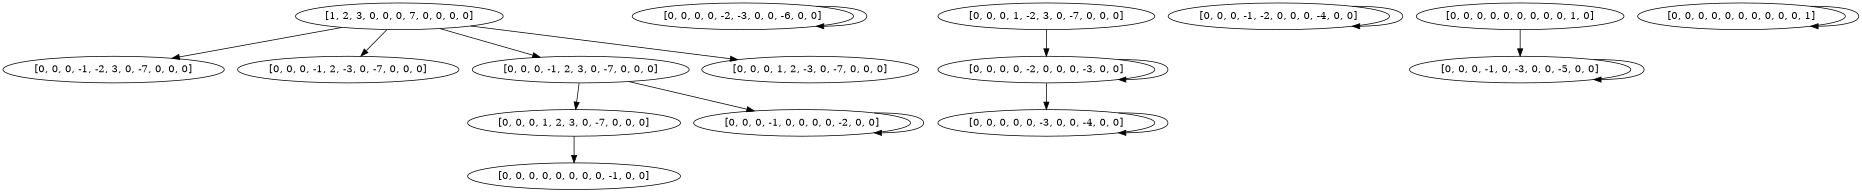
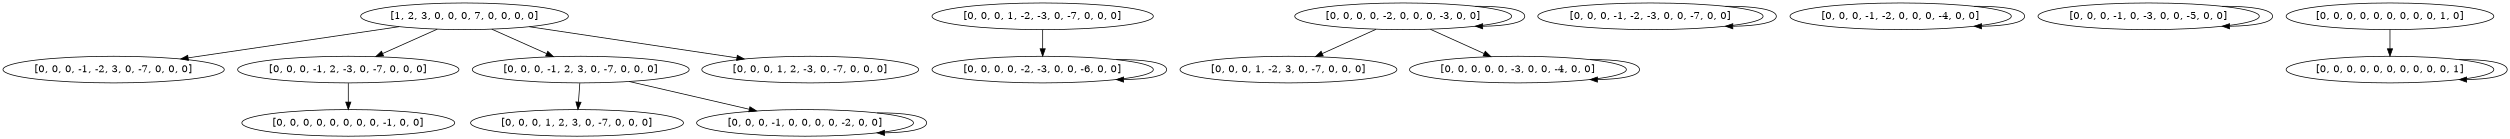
node "[0, 0, 0, 1, -2, -3, 0, -7, 0, 0, 0]": added
node "[0, 0, 0, -1, -2, -3, 0, 0, -7, 0, 0]": added
edge "[0, 0, 0, 1, -2, 3, 0, -7, 0, 0, 0]" -> "[0, 0, 0, 0, -2, 0, 0, 0, -3, 0, 0]": reversed
edge "[0, 0, 0, 0, 0, 0, 0, 0, 0, 1, 0]" -> "[0, 0, 0, -1, 0, -3, 0, 0, -5, 0, 0]": now "[0, 0, 0, 0, 0, 0, 0, 0, 0, 1, 0]" -> "[0, 0, 0, 0, 0, 0, 0, 0, 0, 0, 1]"
edge "[0, 0, 0, 1, 2, 3, 0, -7, 0, 0, 0]" -> "[0, 0, 0, 0, 0, 0, 0, 0, -1, 0, 0]": now "[0, 0, 0, -1, 2, -3, 0, -7, 0, 0, 0]" -> "[0, 0, 0, 0, 0, 0, 0, 0, -1, 0, 0]"
